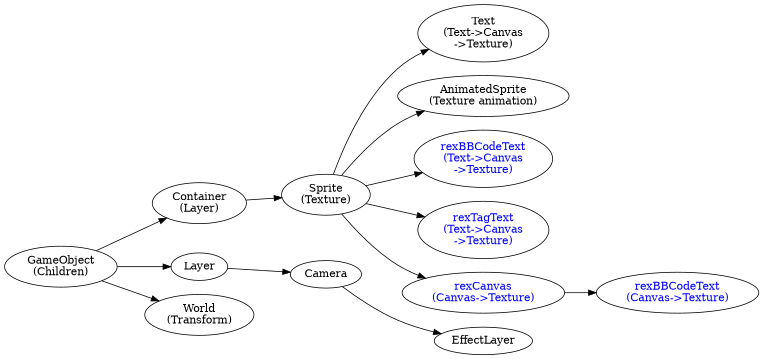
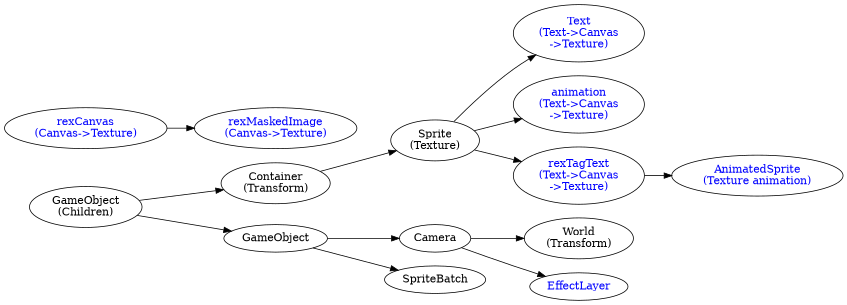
node "Text (Text->Canvas ->Texture)": fontcolor black -> blue
node "AnimatedSprite (Texture animation)": fontcolor black -> blue
edge "Sprite (Texture)" -> "AnimatedSprite (Texture animation)": now "rexTagText (Text->Canvas ->Texture)" -> "AnimatedSprite (Texture animation)"
node "rexBBCodeText (Text->Canvas ->Texture)": label "rexBBCodeText (Text->Canvas ->Texture)" -> "animation (Text->Canvas ->Texture)"
node "Container (Layer)": label "Container (Layer)" -> "Container (Transform)"
edge "Sprite (Texture)" -> "rexCanvas (Canvas->Texture)": removed
node "Layer": label "Layer" -> "GameObject"
node "SpriteBatch": added
edge "GameObject (Children)" -> "World (Transform)": now "Camera" -> "World (Transform)"
node "rexBBCodeText (Canvas->Texture)": label "rexBBCodeText (Canvas->Texture)" -> "rexMaskedImage (Canvas->Texture)"
node "EffectLayer": fontcolor black -> blue
